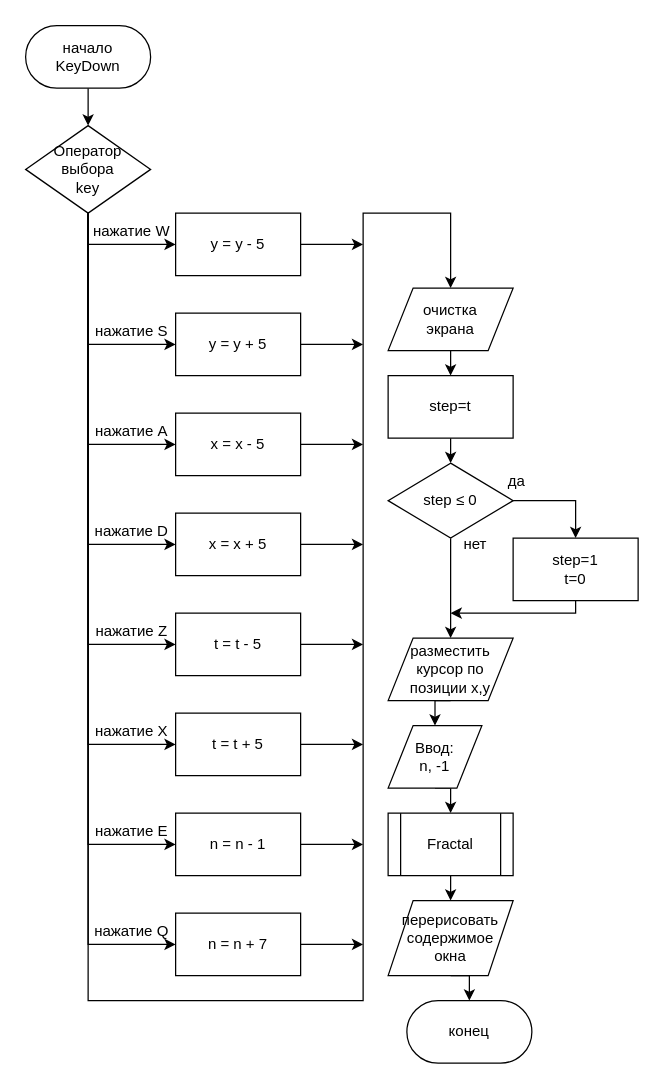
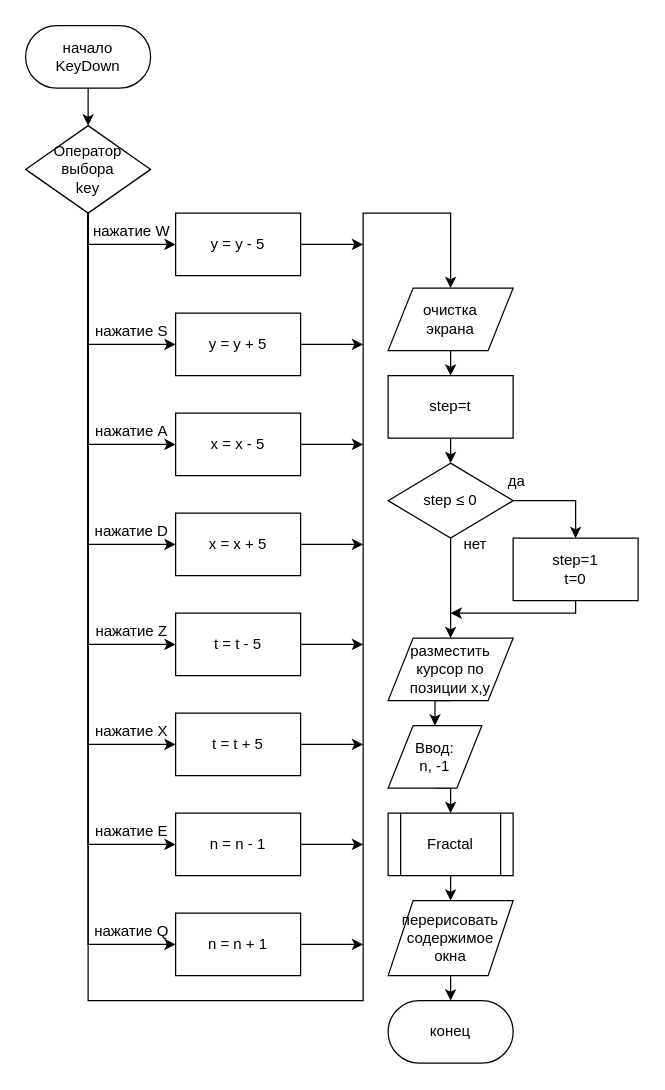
node "n = n + 7": label "n = n + 7" -> "n = n + 1"
node "конец": moved (469, 1032) -> (451, 1032)
